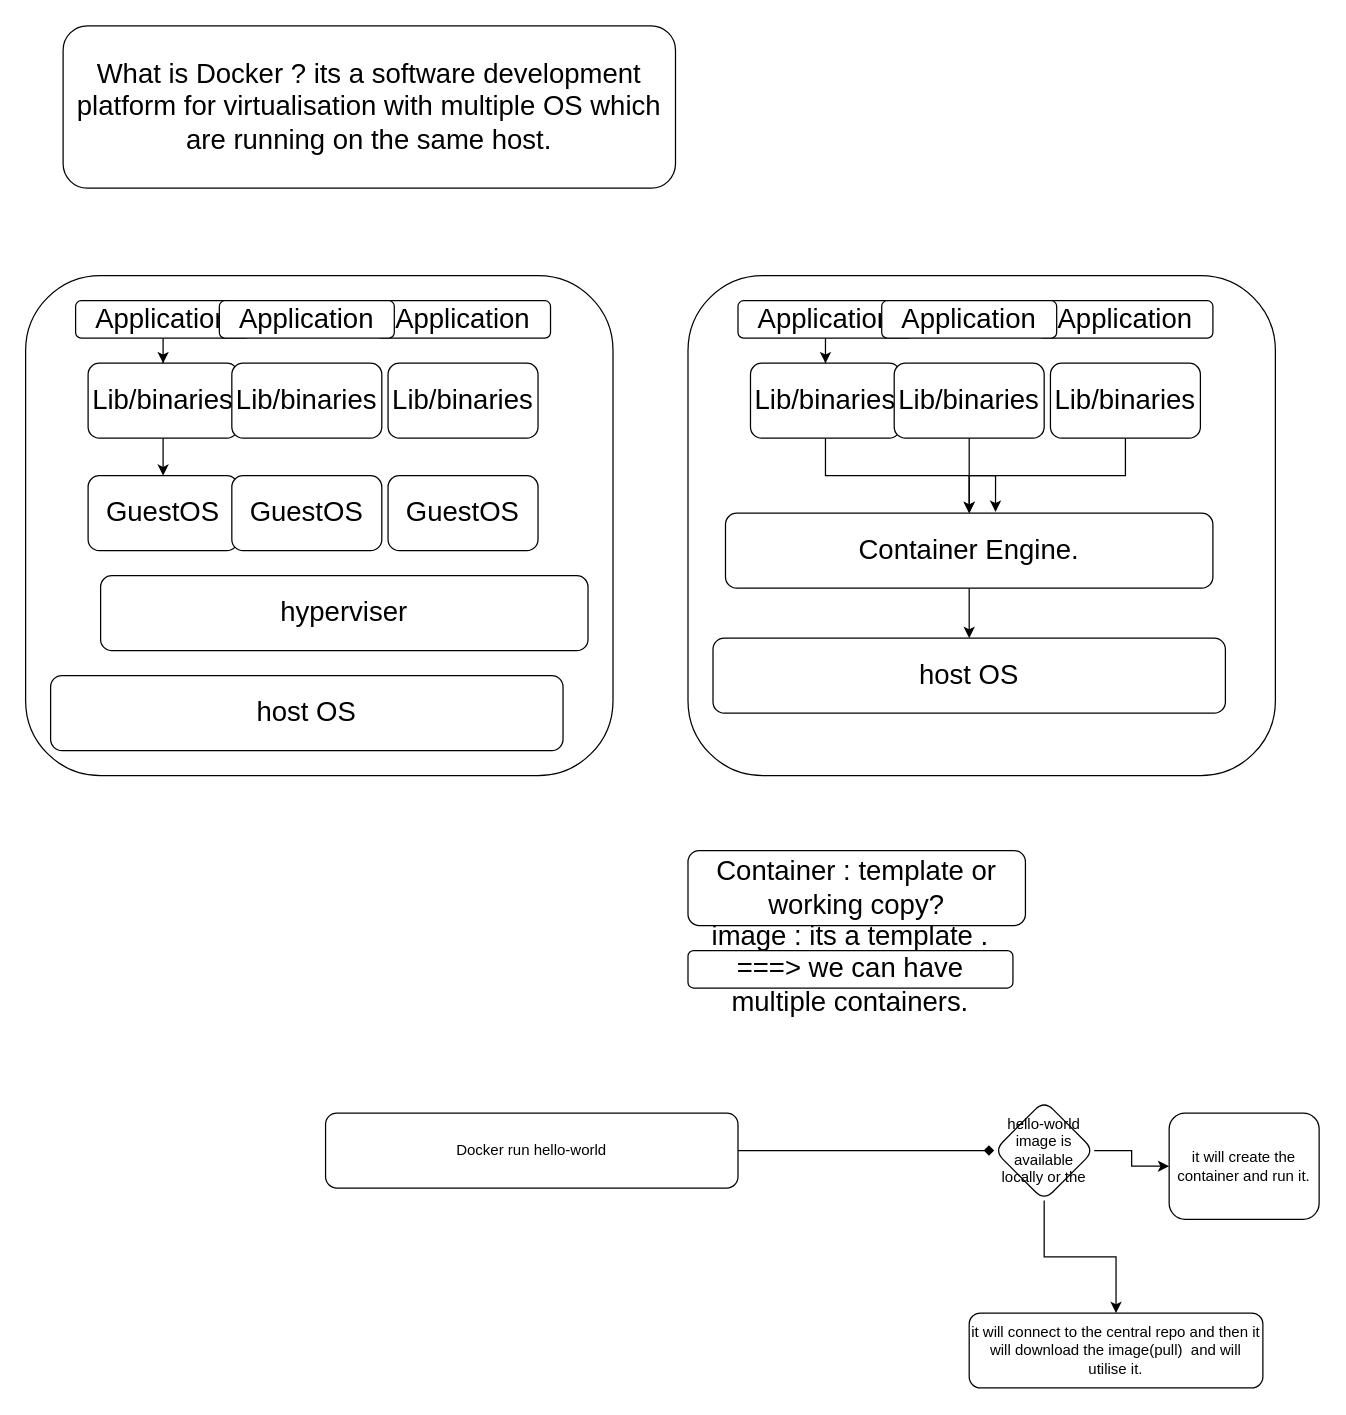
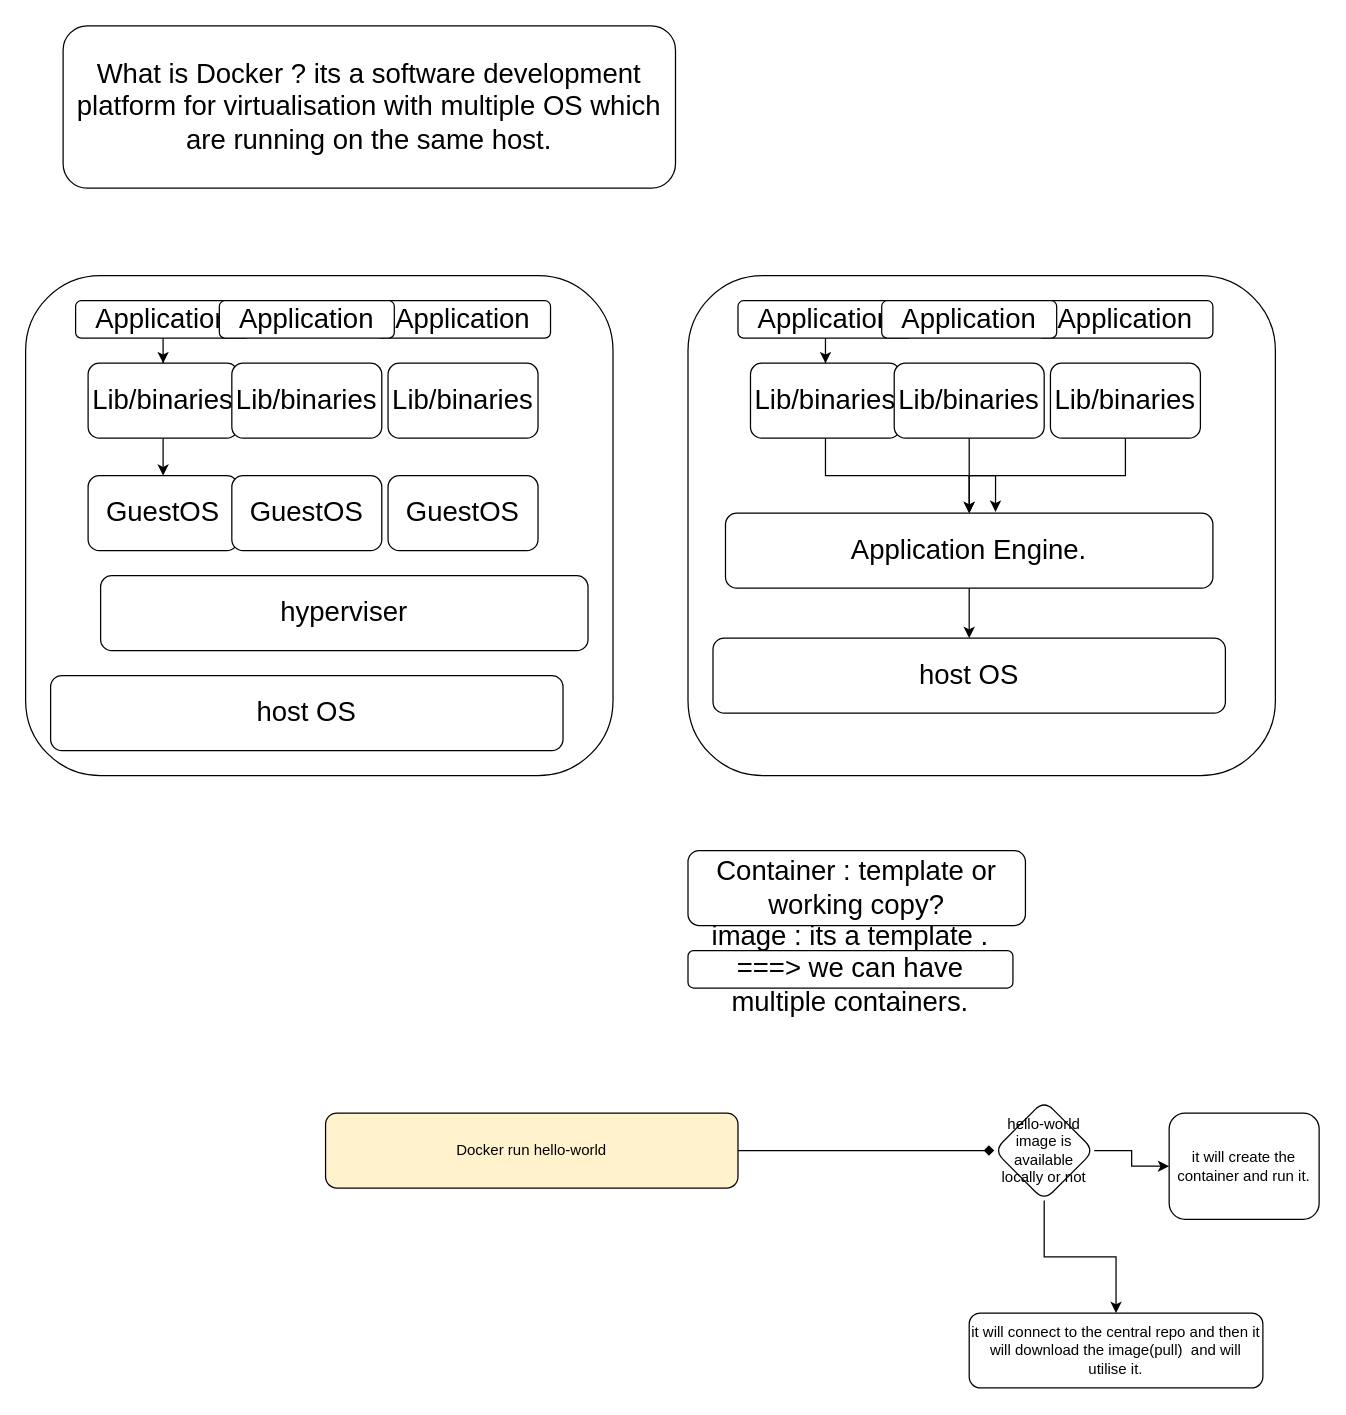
node "Container Engine.": label "Container Engine." -> "Application Engine."
node "Docker run hello-world": fillcolor #ffffff -> #fff2cc
node "hello-world image is available locally or the": label "hello-world image is available locally or the" -> "hello-world image is available locally or not"
